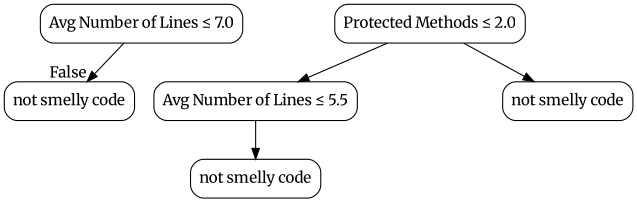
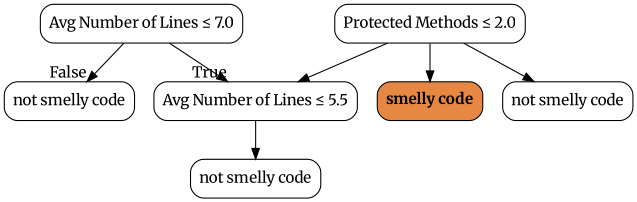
edge "Avg Number of Lines ≤ 7.0" -> "Avg Number of Lines ≤ 5.5": added
node "smelly code": added
